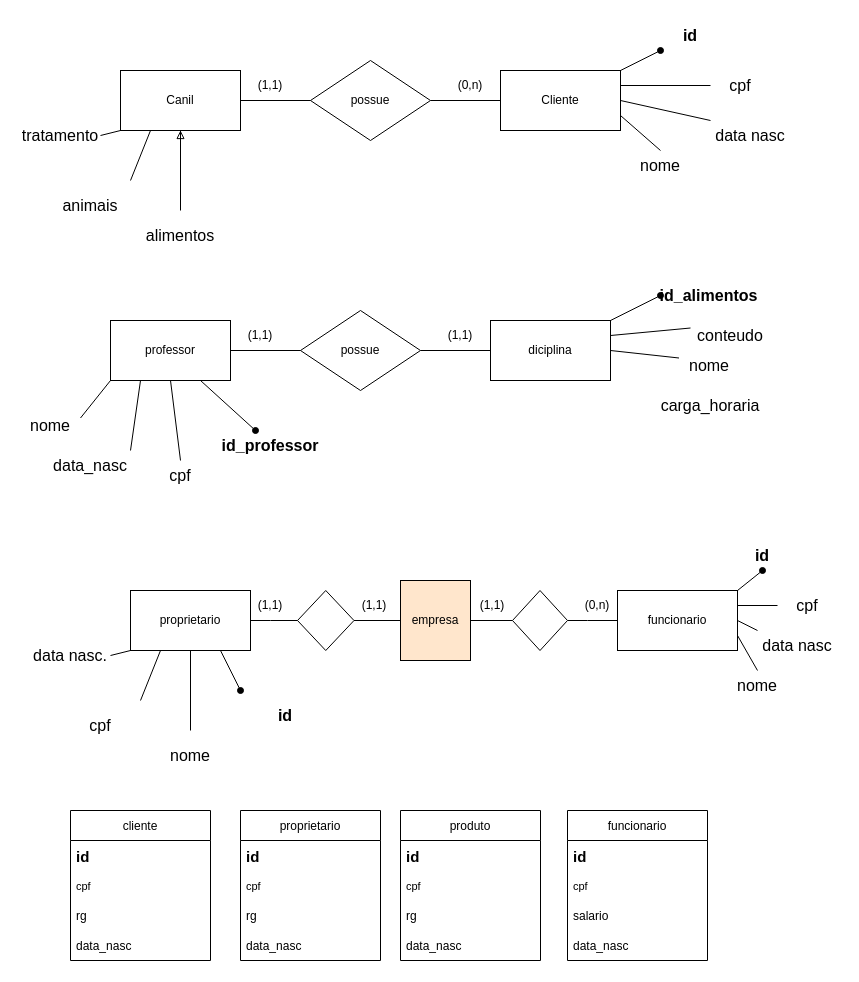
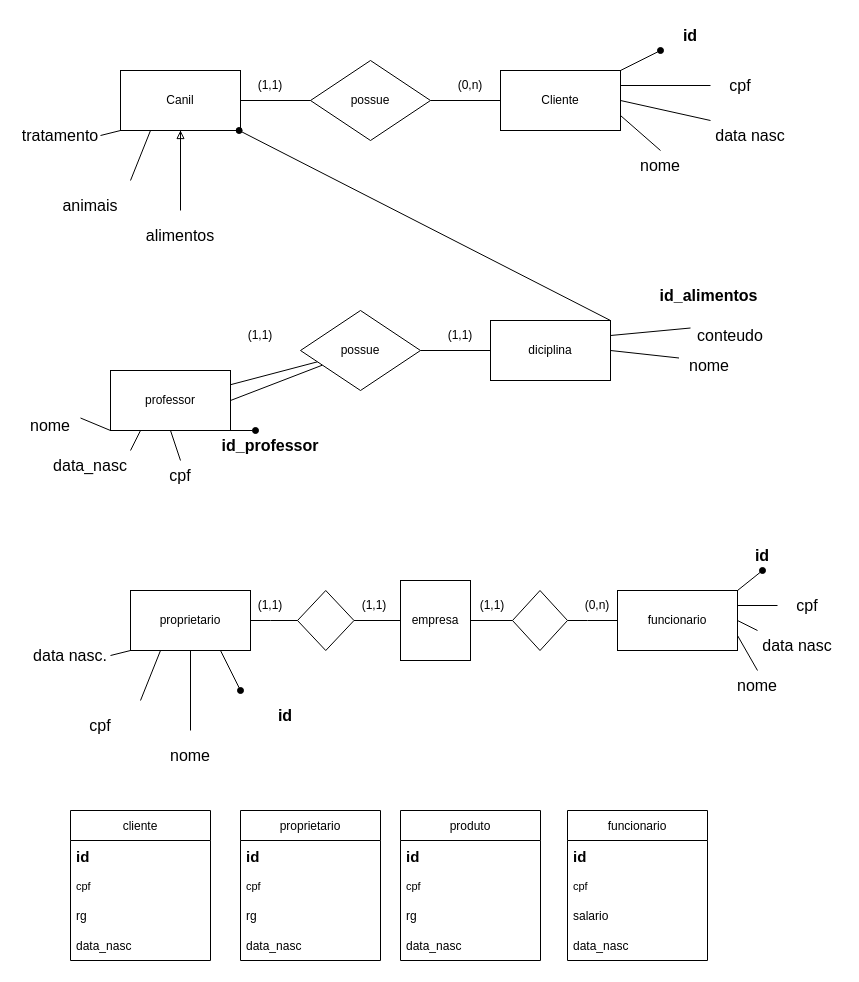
edge "diciplina" -> "id_alimentos": now "diciplina" -> "Canil"
node "professor": moved (171, 351) -> (171, 401)
node "carga_horaria": removed
node "empresa": fillcolor #ffe6cc -> #ffffff
